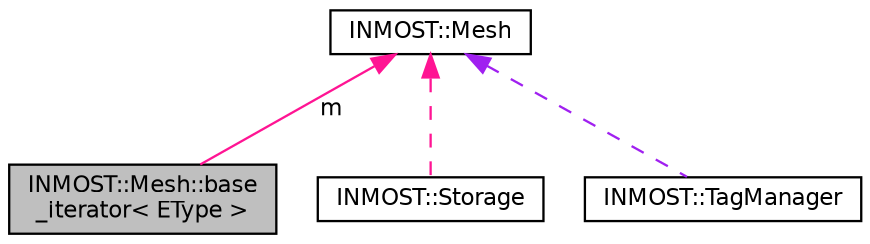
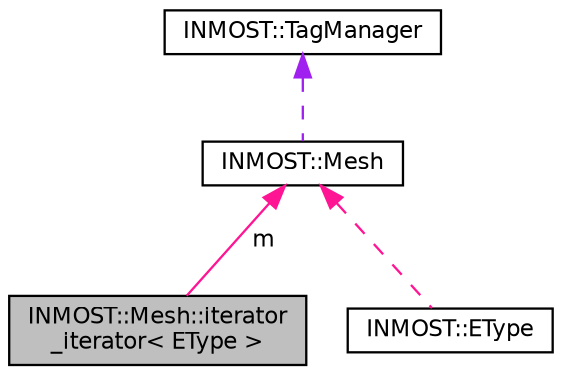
edge "INMOST::TagManager" -> "INMOST::Mesh": reversed
node "INMOST::Mesh::base _iterator< EType >": label "INMOST::Mesh::base _iterator< EType >" -> "INMOST::Mesh::iterator _iterator< EType >"
node "INMOST::Storage": label "INMOST::Storage" -> "INMOST::EType"
